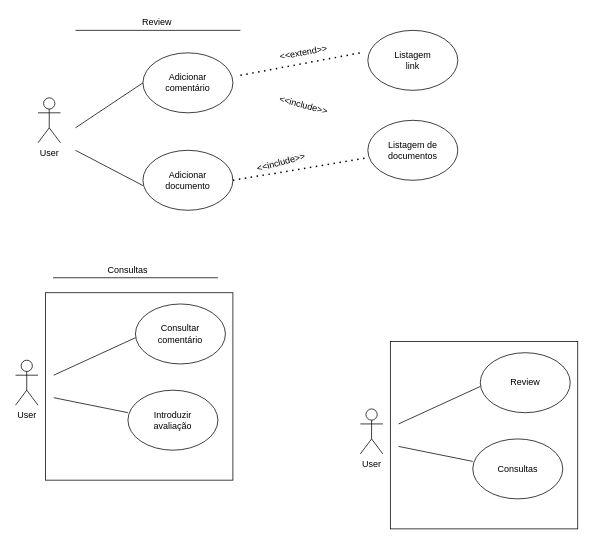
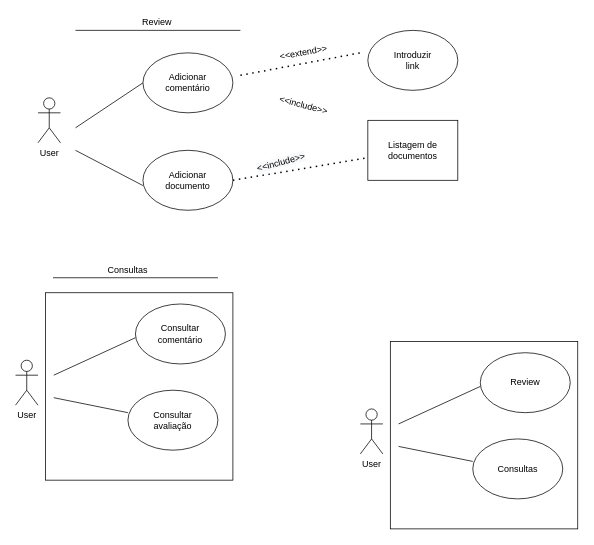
node "Listagem link": label "Listagem link" -> "Introduzir link"
node "Listagem de documentos": shape ellipse -> rectangle
node "Introduzir avaliação": label "Introduzir avaliação" -> "Consultar avaliação"
